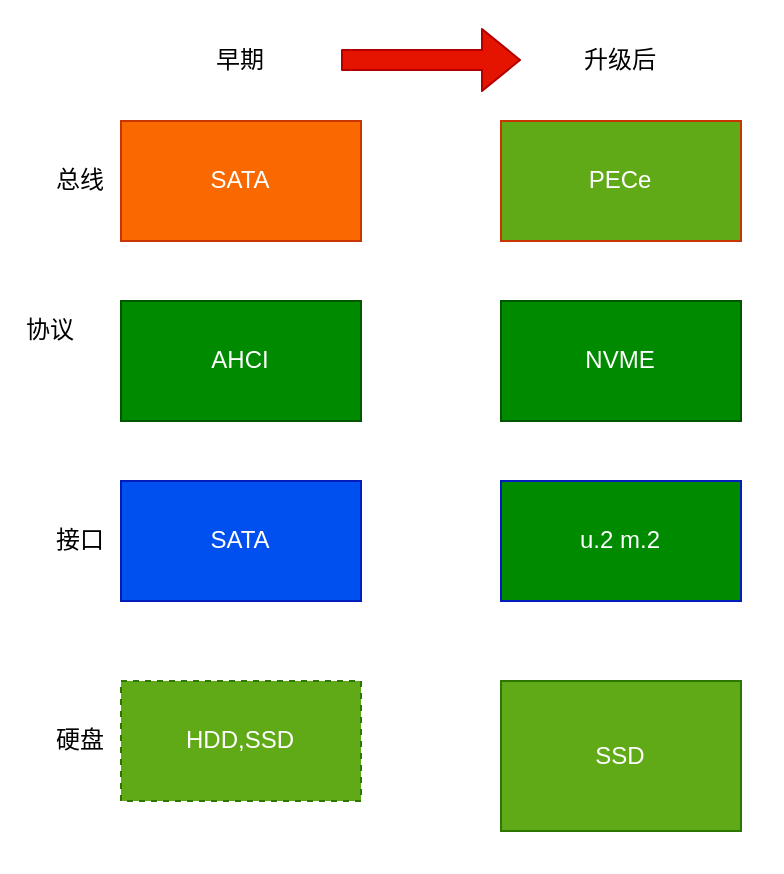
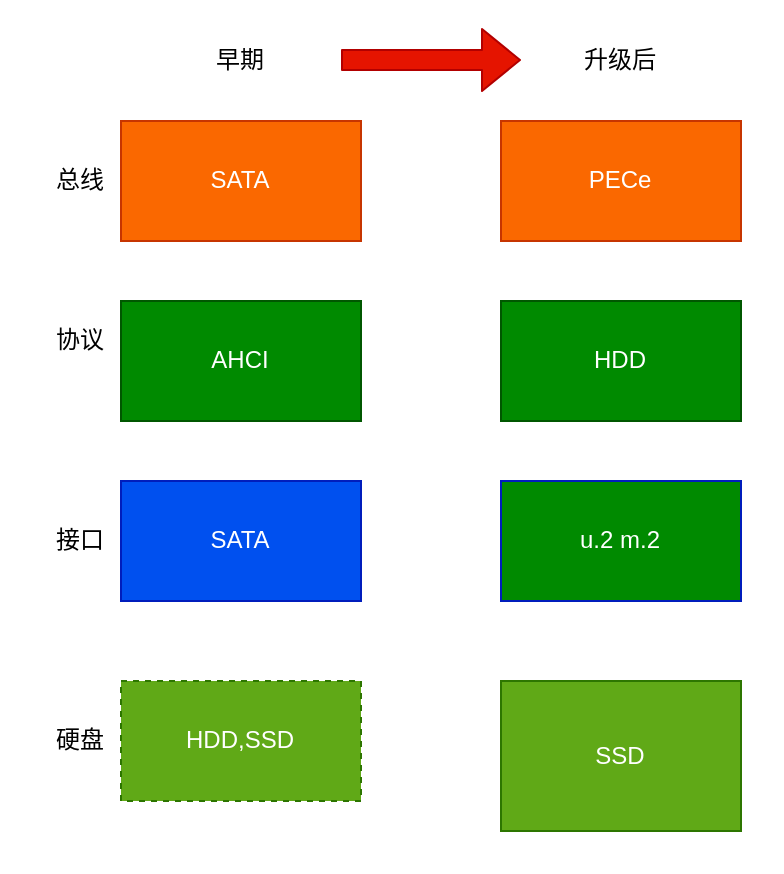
node "PECe": fillcolor #60a917 -> #fa6800
node "协议": moved (51, 331) -> (81, 341)
node "NVME": label "NVME" -> "HDD"
